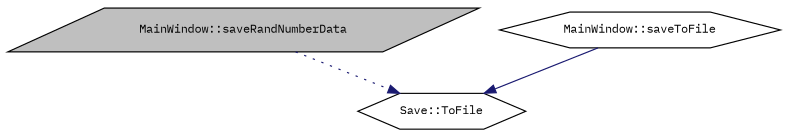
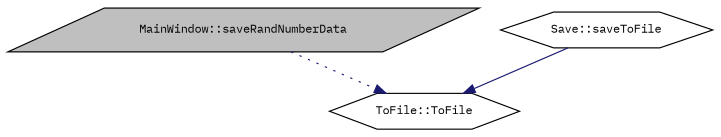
node "MainWindow::saveToFile": label "MainWindow::saveToFile" -> "Save::saveToFile"
node "Save::ToFile": label "Save::ToFile" -> "ToFile::ToFile"
